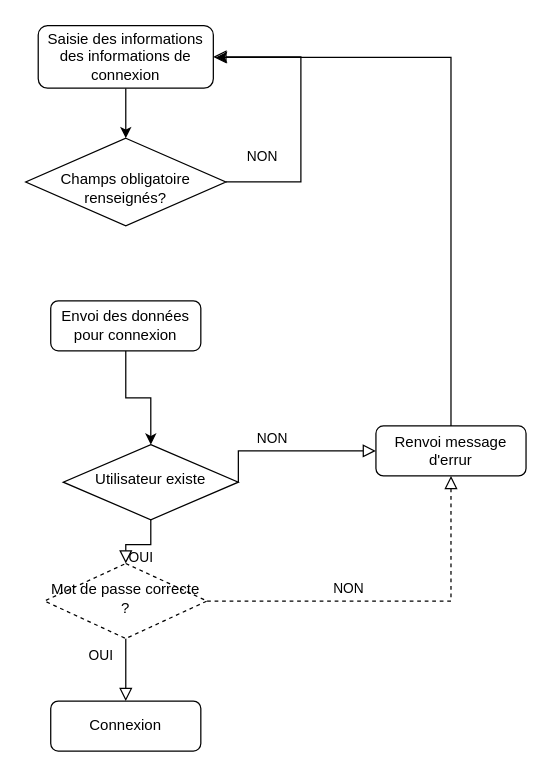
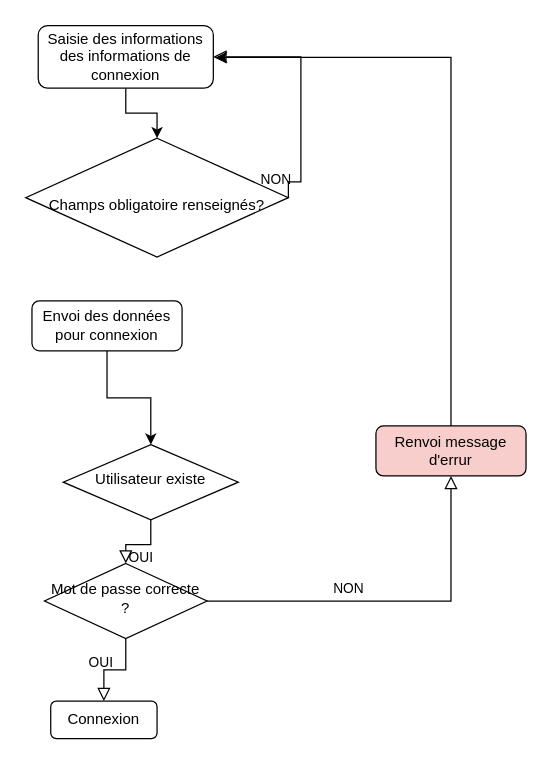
node "Champs obligatoire renseignés?": size 200x88 -> 263x119
node "Envoi des données pour connexion": moved (126, 326) -> (107, 326)
edge "Utilisateur existe" -> "Renvoi message d'errur": removed, label "NON"
node "Renvoi message d'errur": fillcolor #ffffff -> #f8cecc
node "Mot de passe correcte ?": style dashed -> solid
edge "Mot de passe correcte ?" -> "Renvoi message d'errur": style dashed -> solid
node "Connexion": size 150x50 -> 106x38
